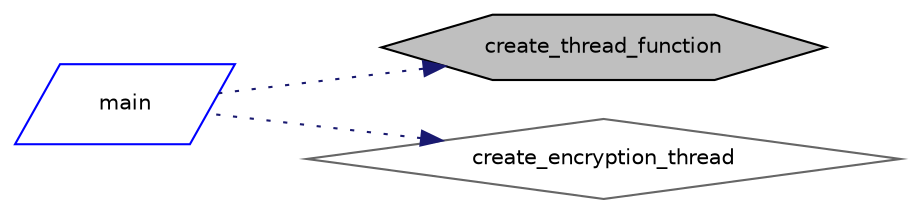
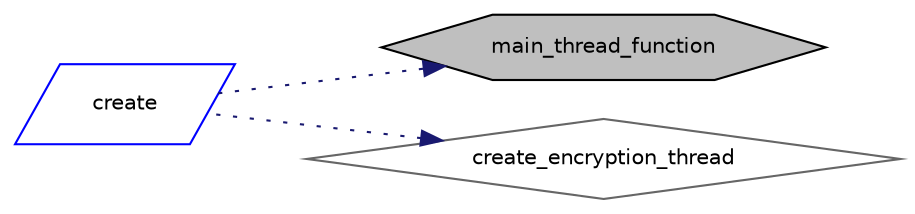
node "create_thread_function": label "create_thread_function" -> "main_thread_function"
node "main": label "main" -> "create"
